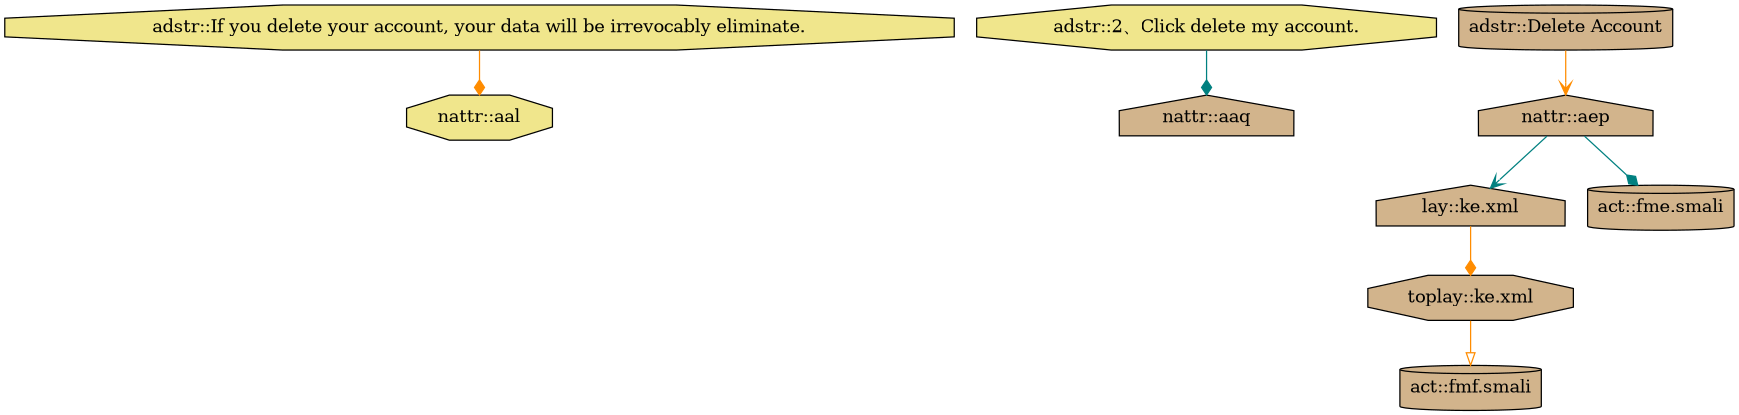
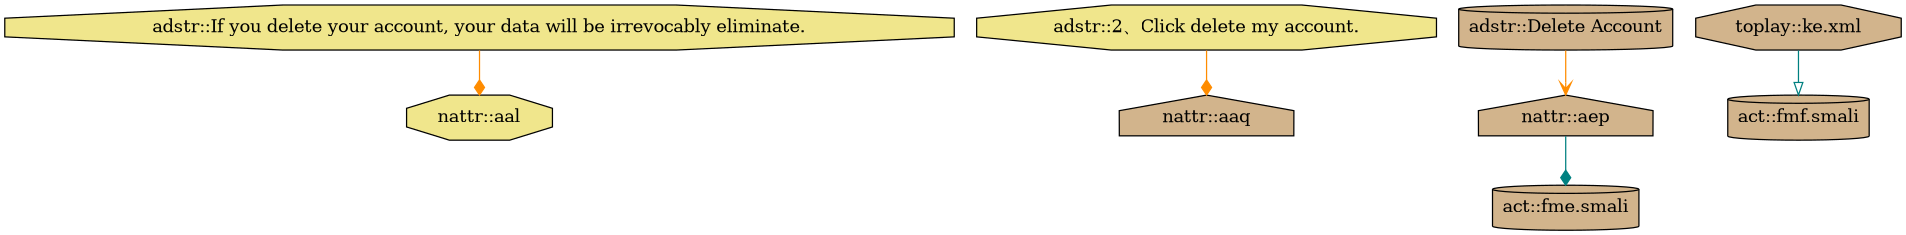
edge "adstr::2、Click delete my account." -> "nattr::aaq": color teal -> darkorange
node "lay::ke.xml": removed
edge "toplay::ke.xml" -> "act::fmf.smali": color darkorange -> teal
